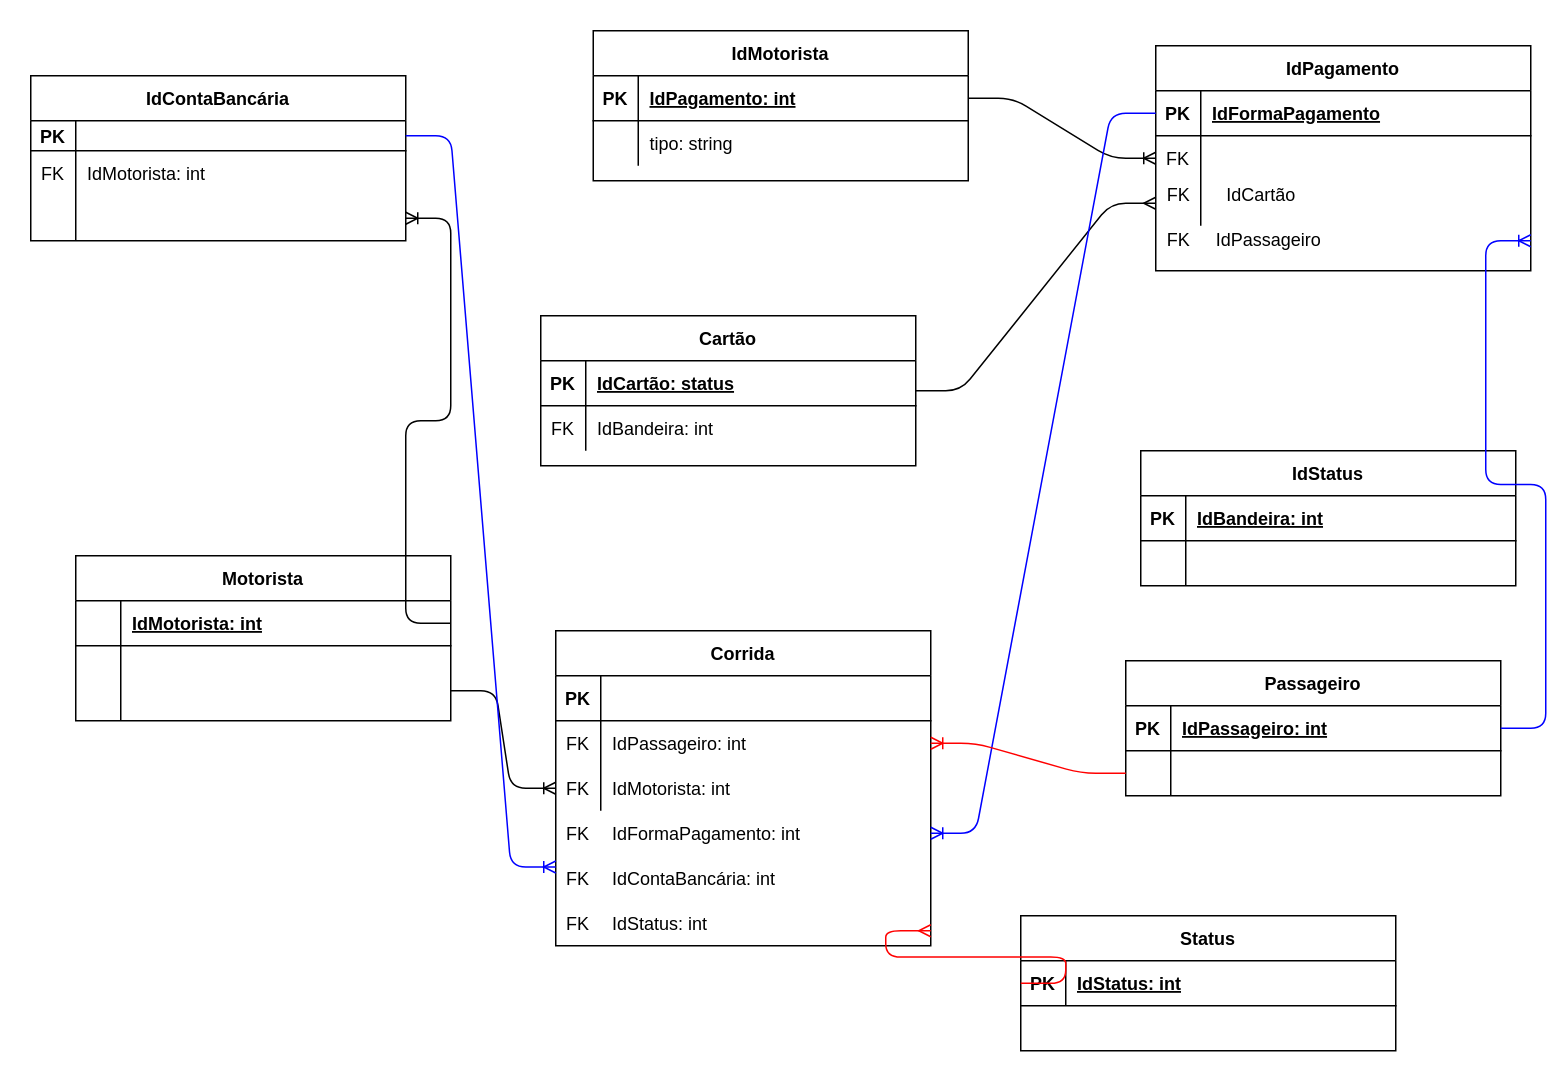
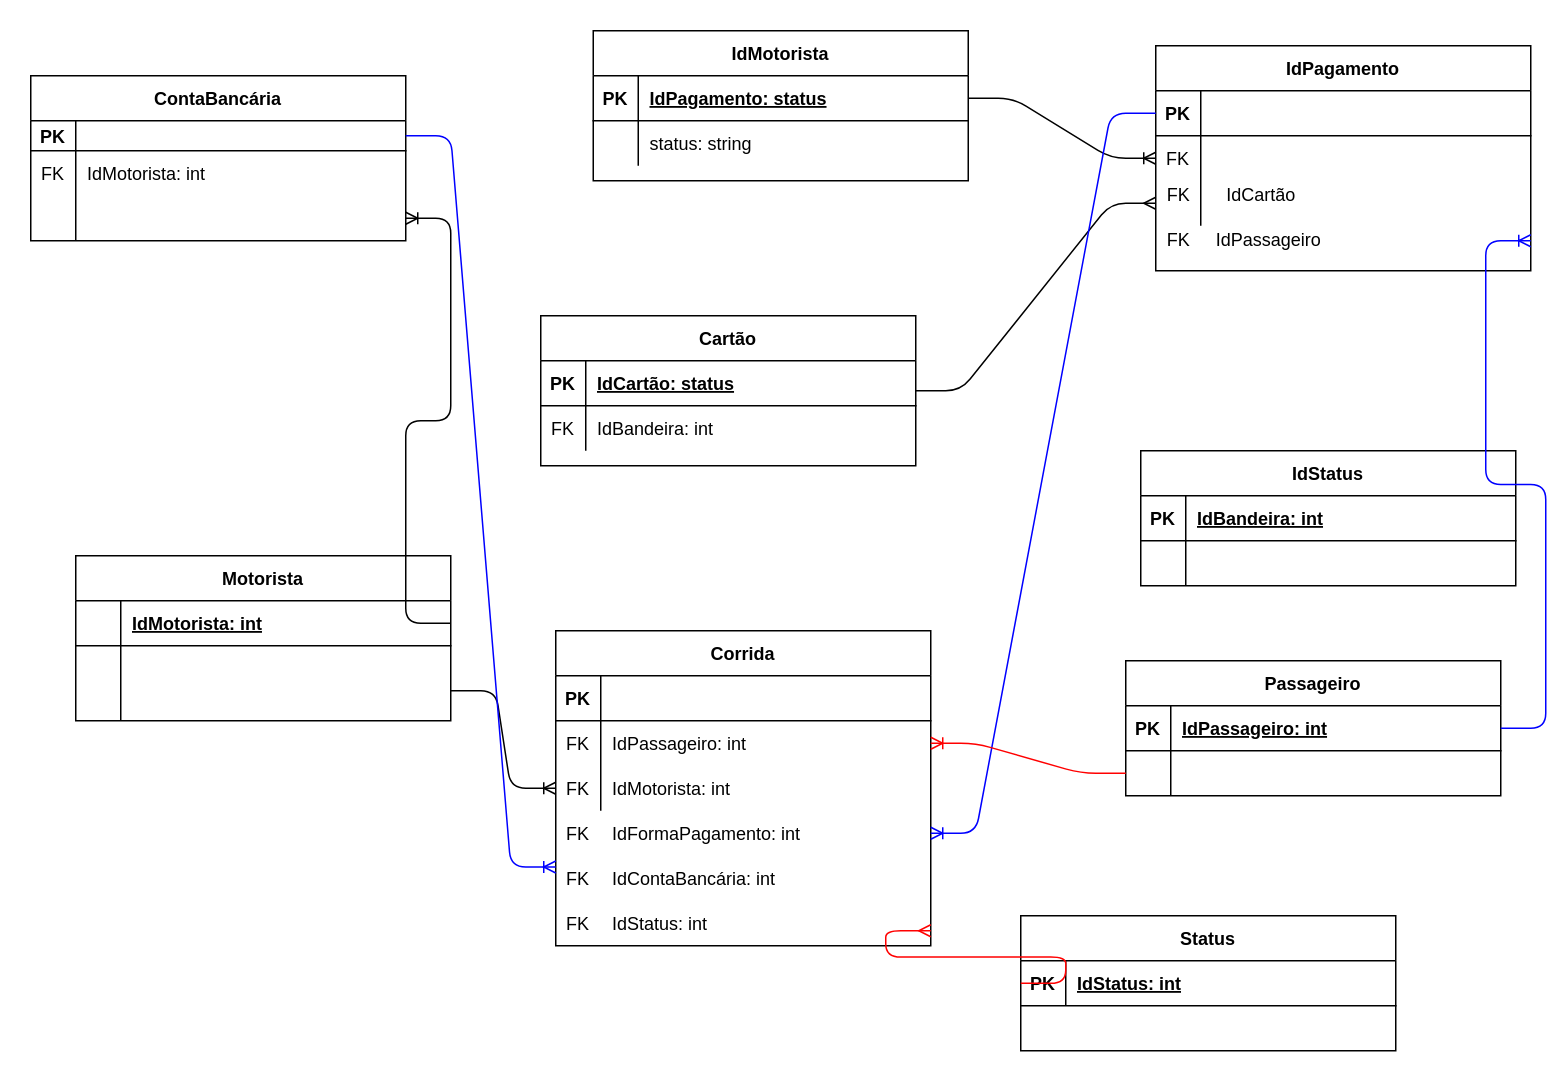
node "IdContaBancária": label "IdContaBancária" -> "ContaBancária"
node "IdPagamento: int": label "IdPagamento: int" -> "IdPagamento: status"
node "IdFormaPagamento": removed
node "tipo: string": label "tipo: string" -> "status: string"
